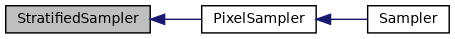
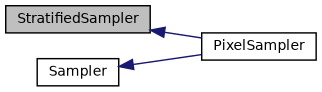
edge "Sampler" -> "PixelSampler": reversed
